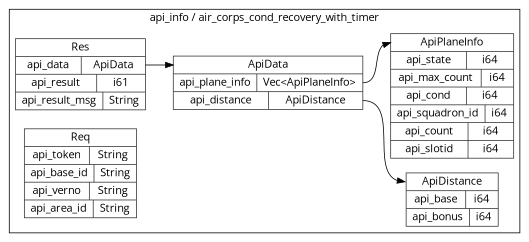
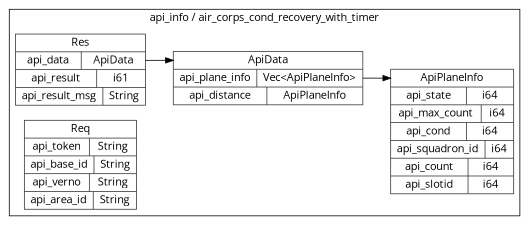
node "ApiData": text "ApiDistance" -> "ApiPlaneInfo"
node "ApiDistance": removed
